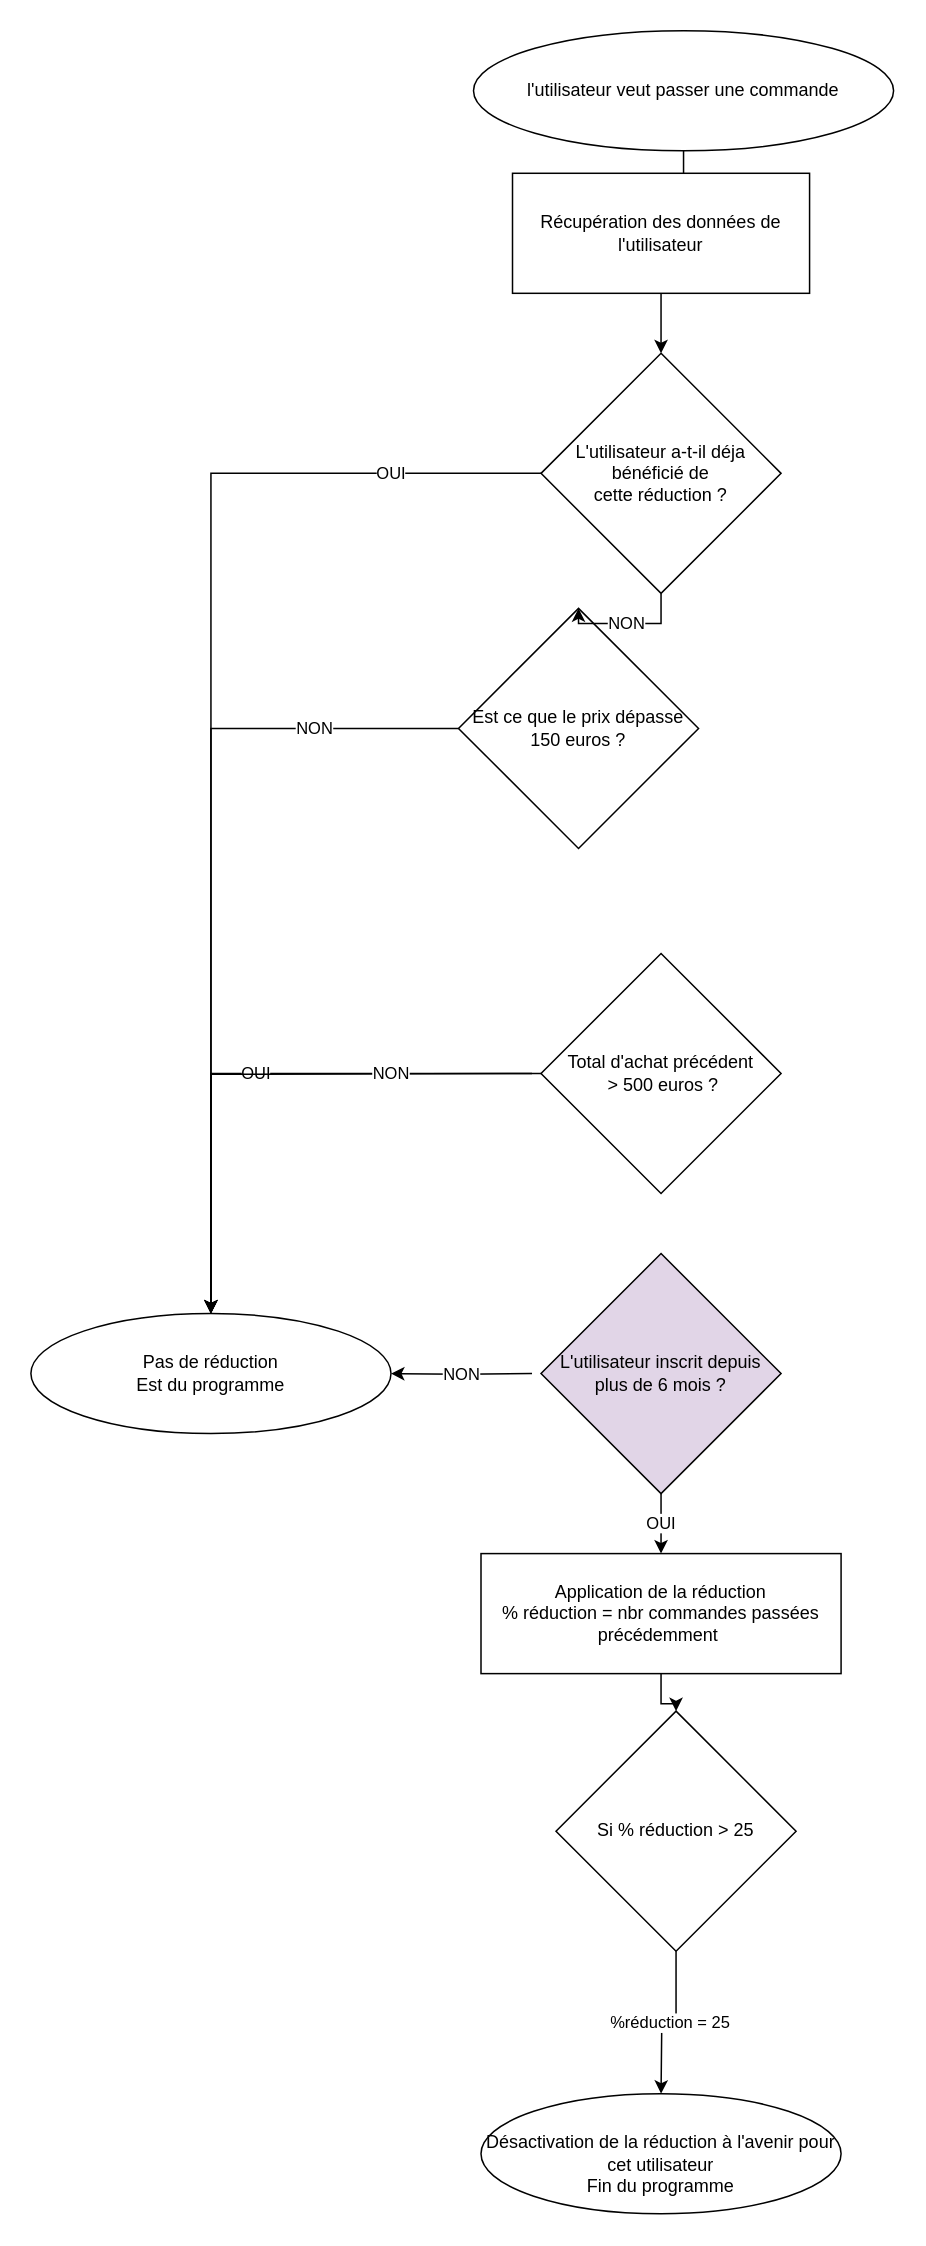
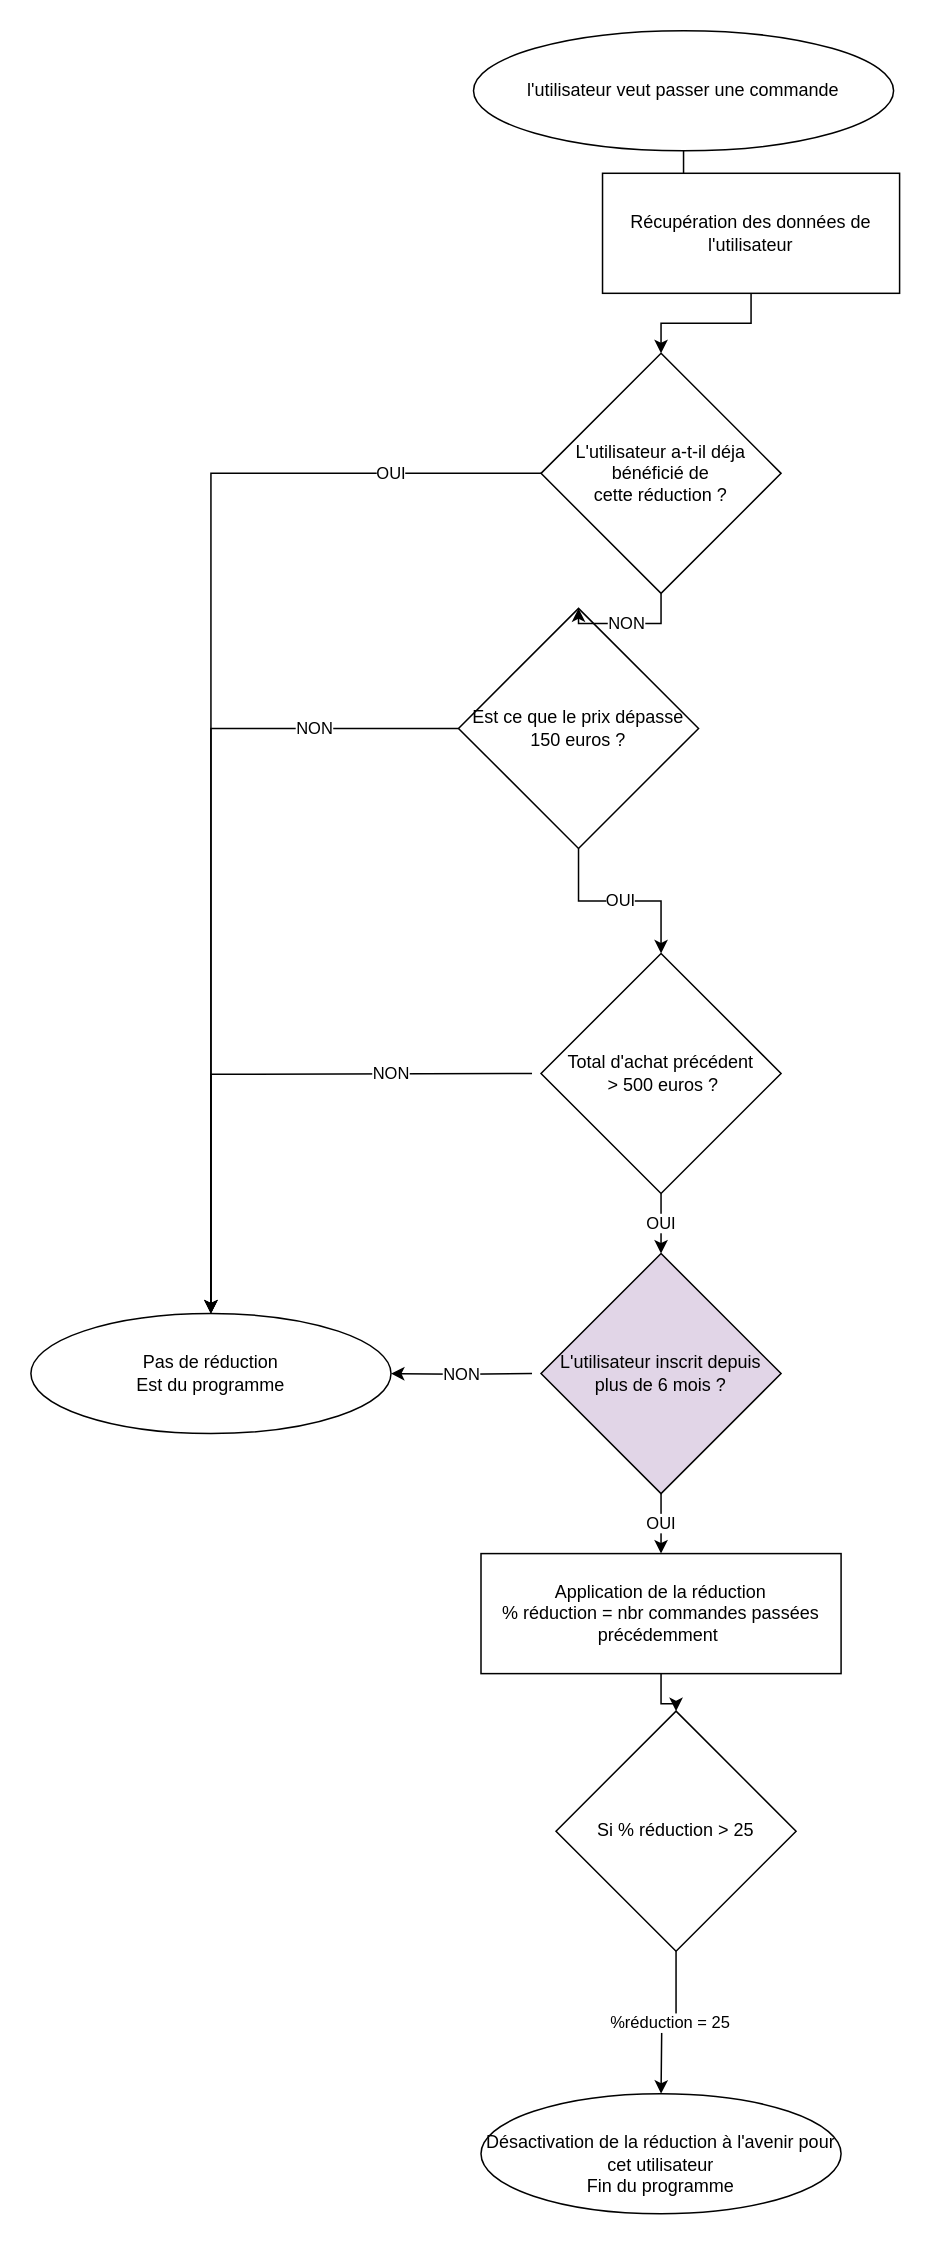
node "Récupération des données de l'utilisateur": moved (661, 233) -> (751, 233)
edge "Est ce que le prix dépasse 150 euros ?" -> "Total d'achat précédent > 500 euros ?": added, label "OUI"
edge "Total d'achat précédent > 500 euros ?" -> "Pas de réduction Est du programme": now "Total d'achat précédent > 500 euros ?" -> "L'utilisateur inscrit depuis plus de 6 mois ?"
